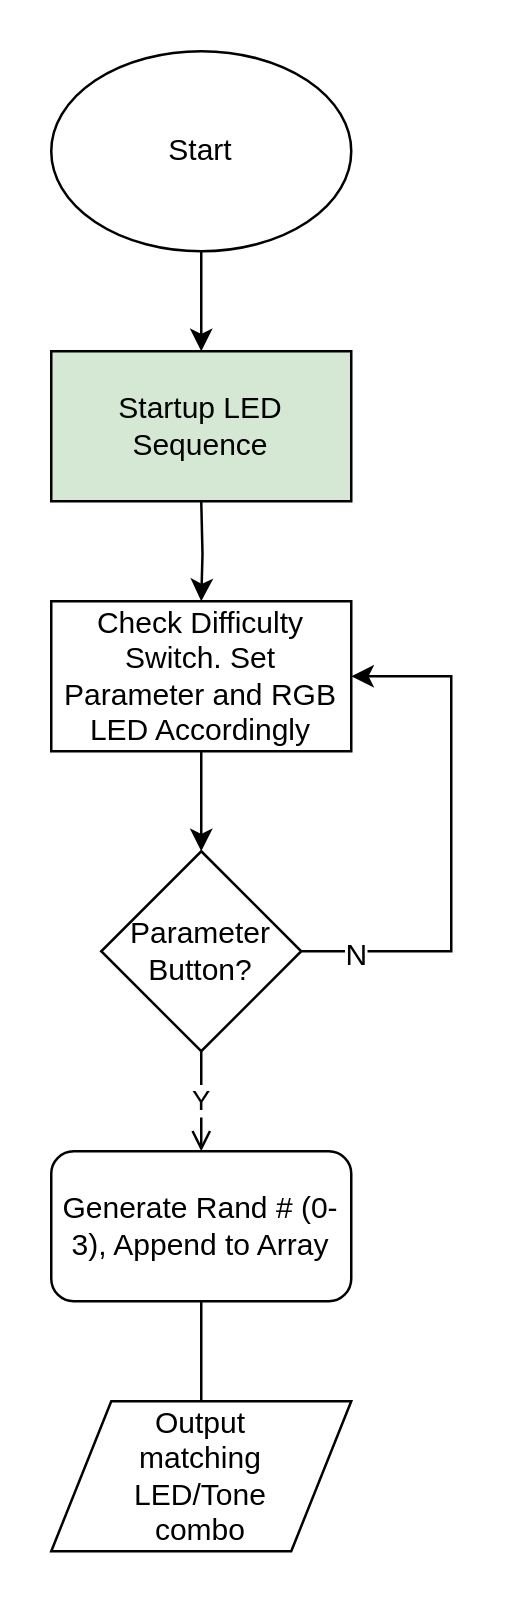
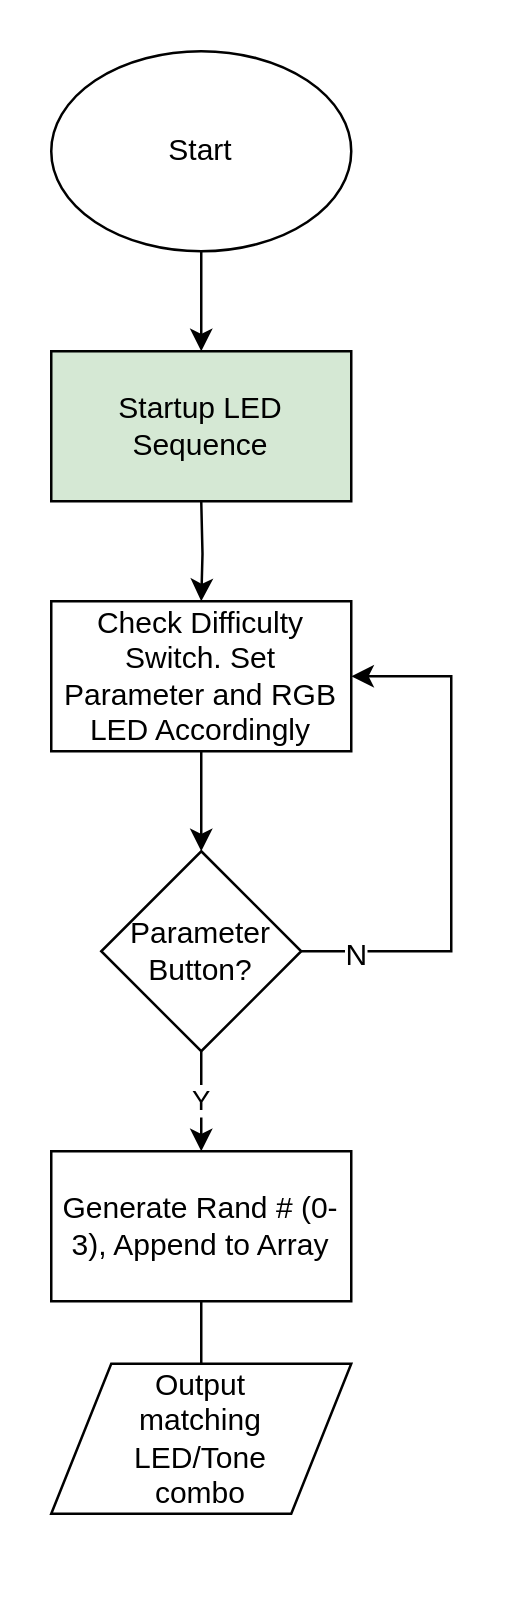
edge "Parameter Button?" -> "Generate Rand # (0-3), Append to Array": arrowhead open -> classic
node "Generate Rand # (0-3), Append to Array": shape rounded rectangle -> rectangle
node "Output matching LED/Tone combo": moved (201, 1476) -> (201, 1439)
